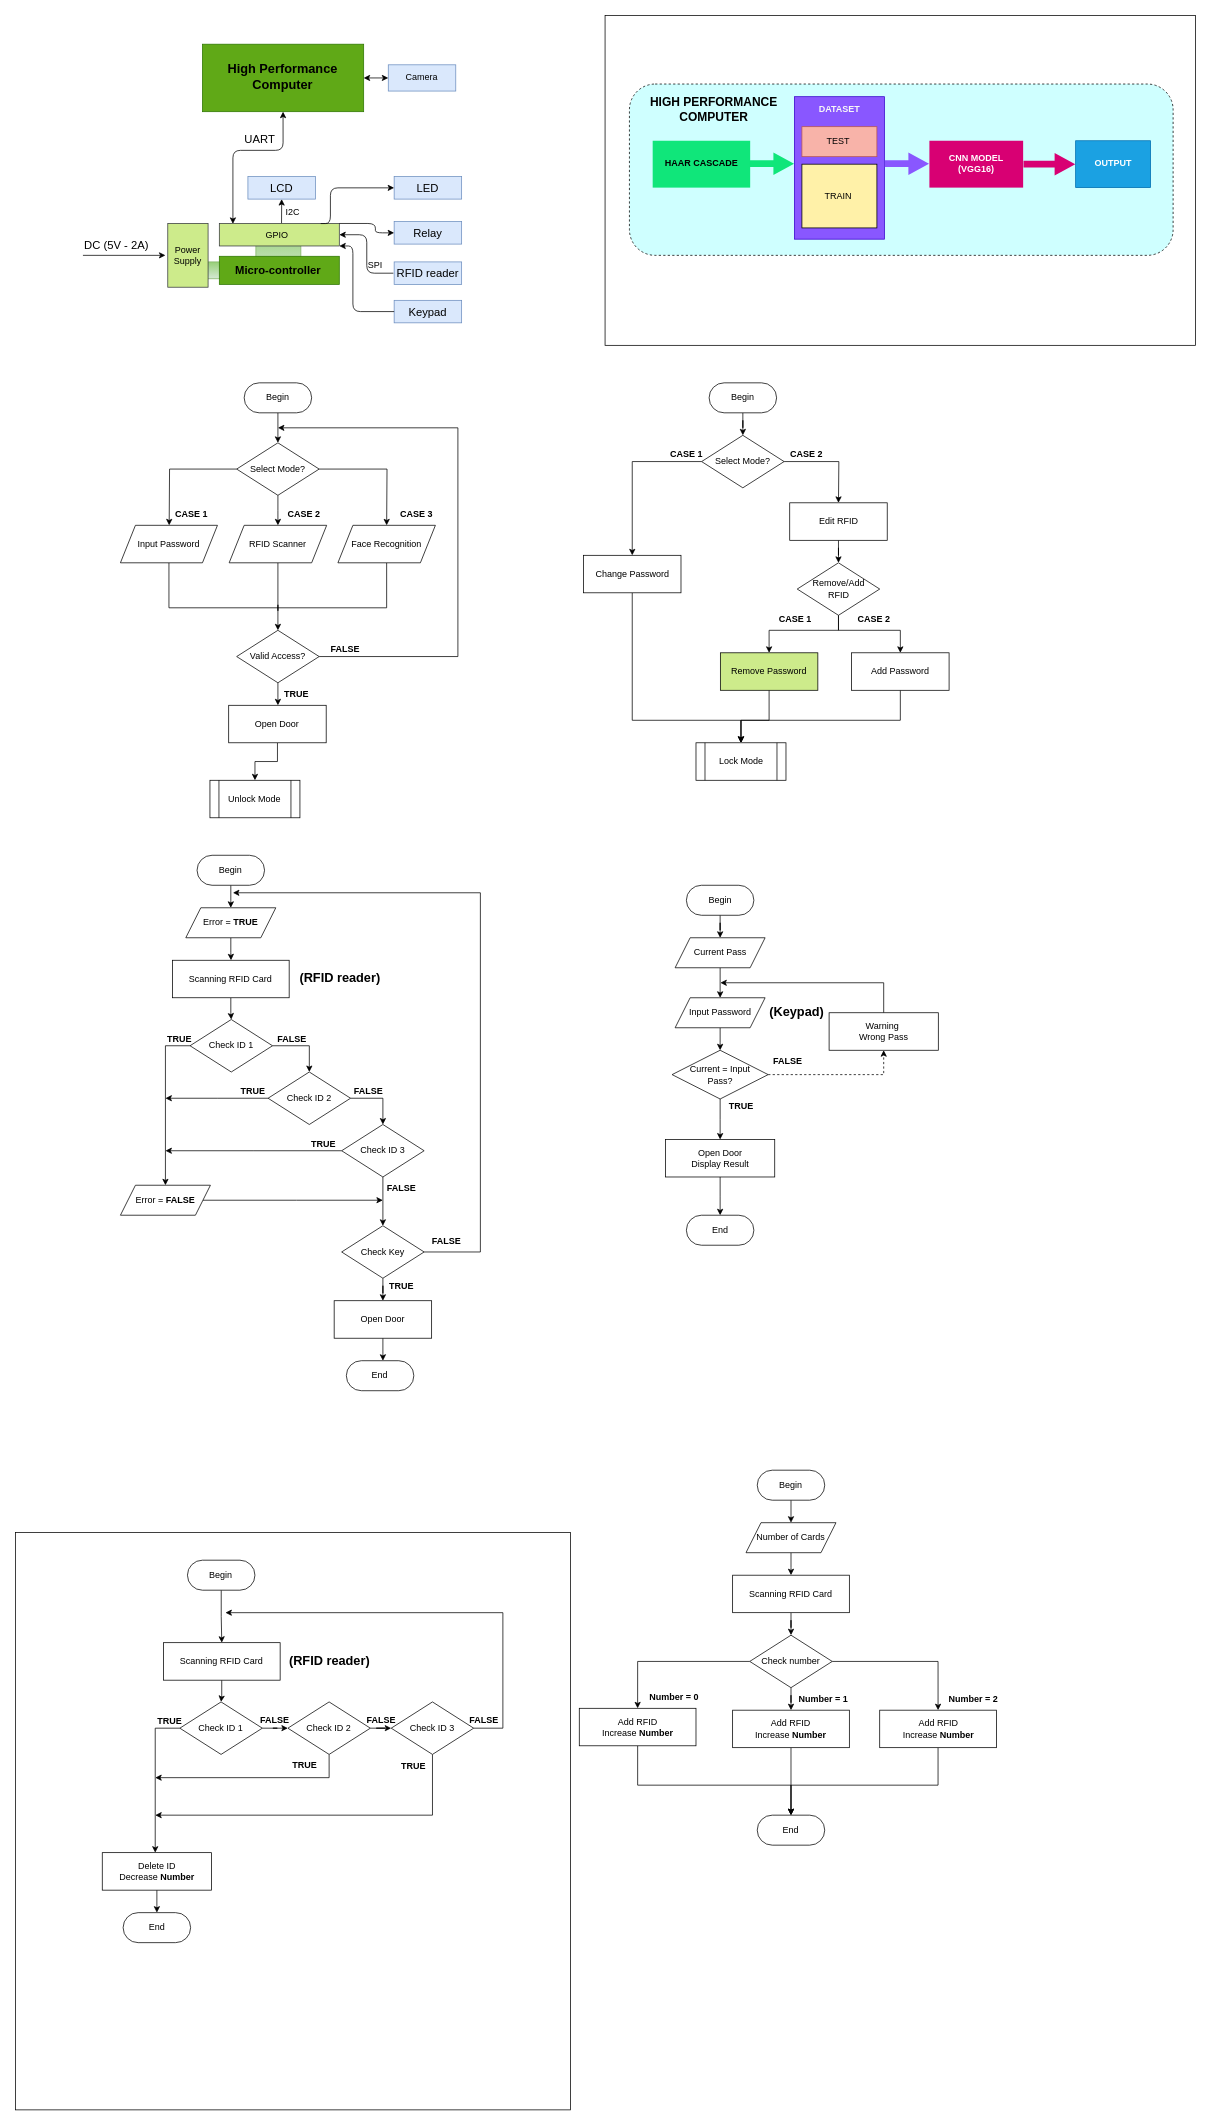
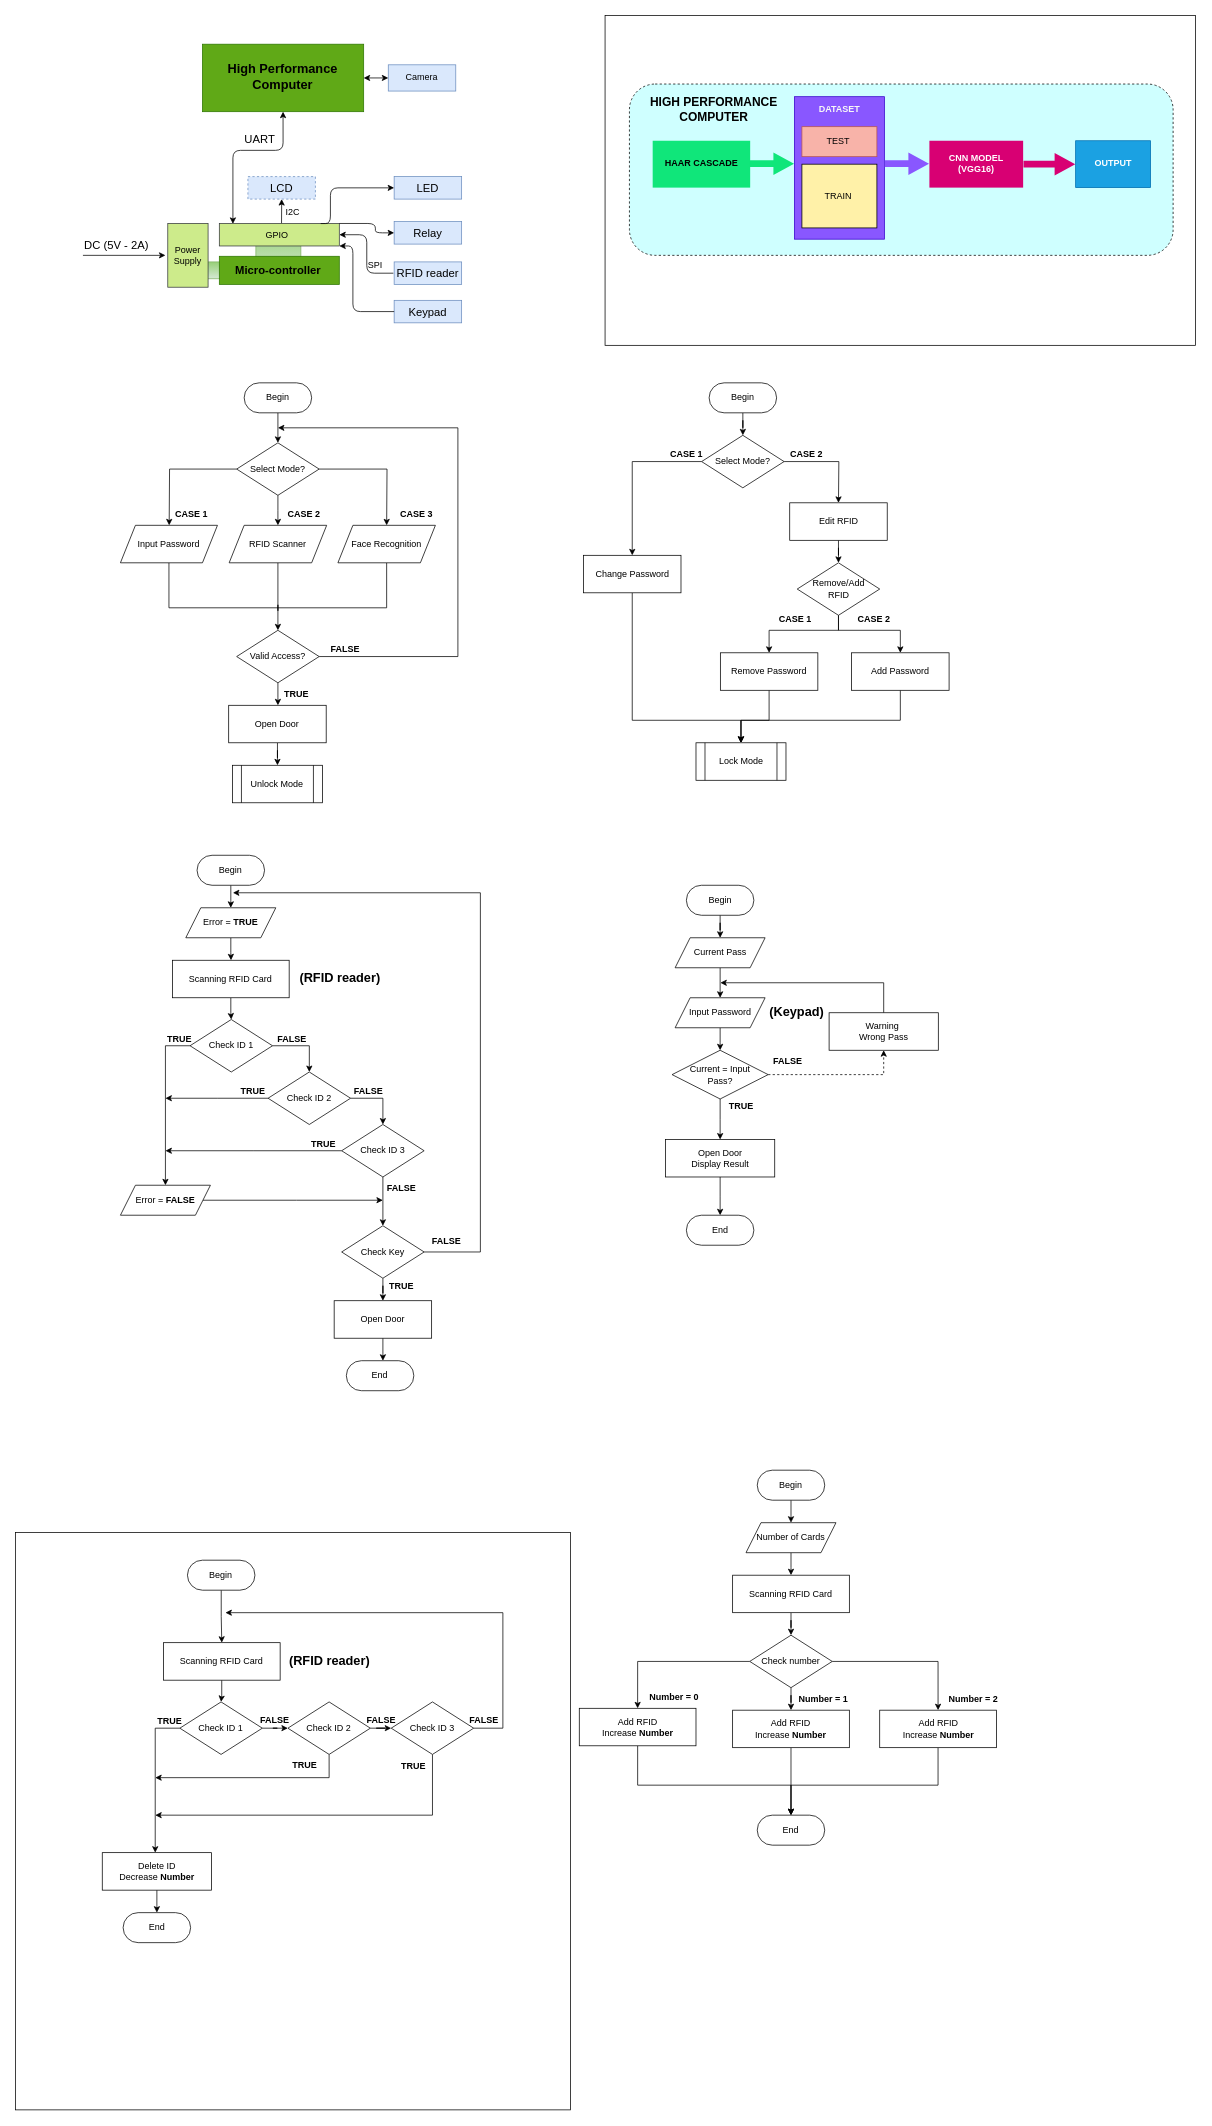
node "LCD": style solid -> dashed
node "Remove Password": fillcolor #cdeb8b -> #ffffff
node "Unlock Mode": moved (255, 799) -> (277, 784)
